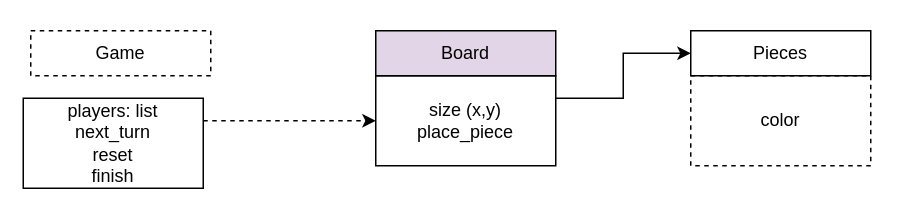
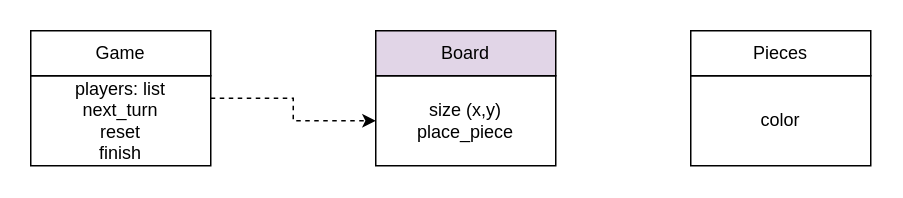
node "Game": style dashed -> solid
edge "size (x,y) place_piece" -> "Pieces": removed
node "color": style dashed -> solid
node "players: list next_turn reset finish": moved (113, 143) -> (121, 121)
